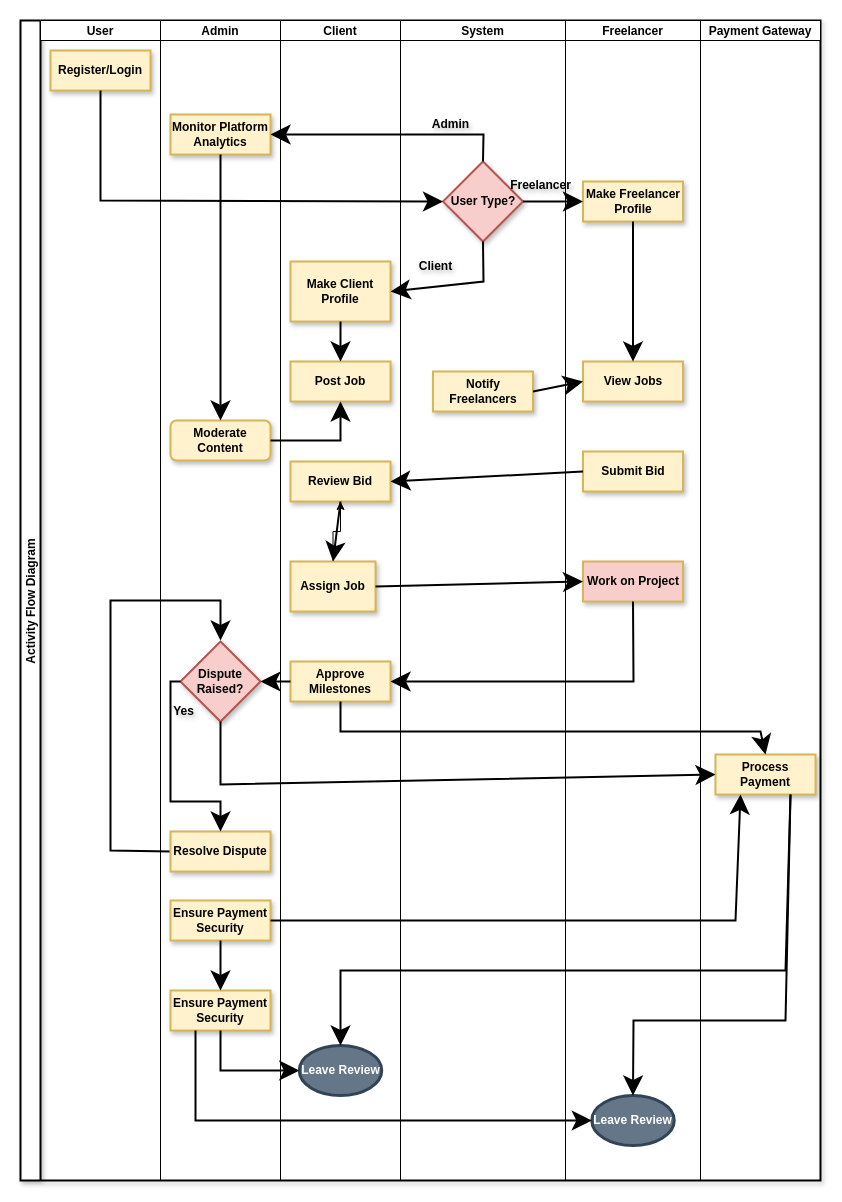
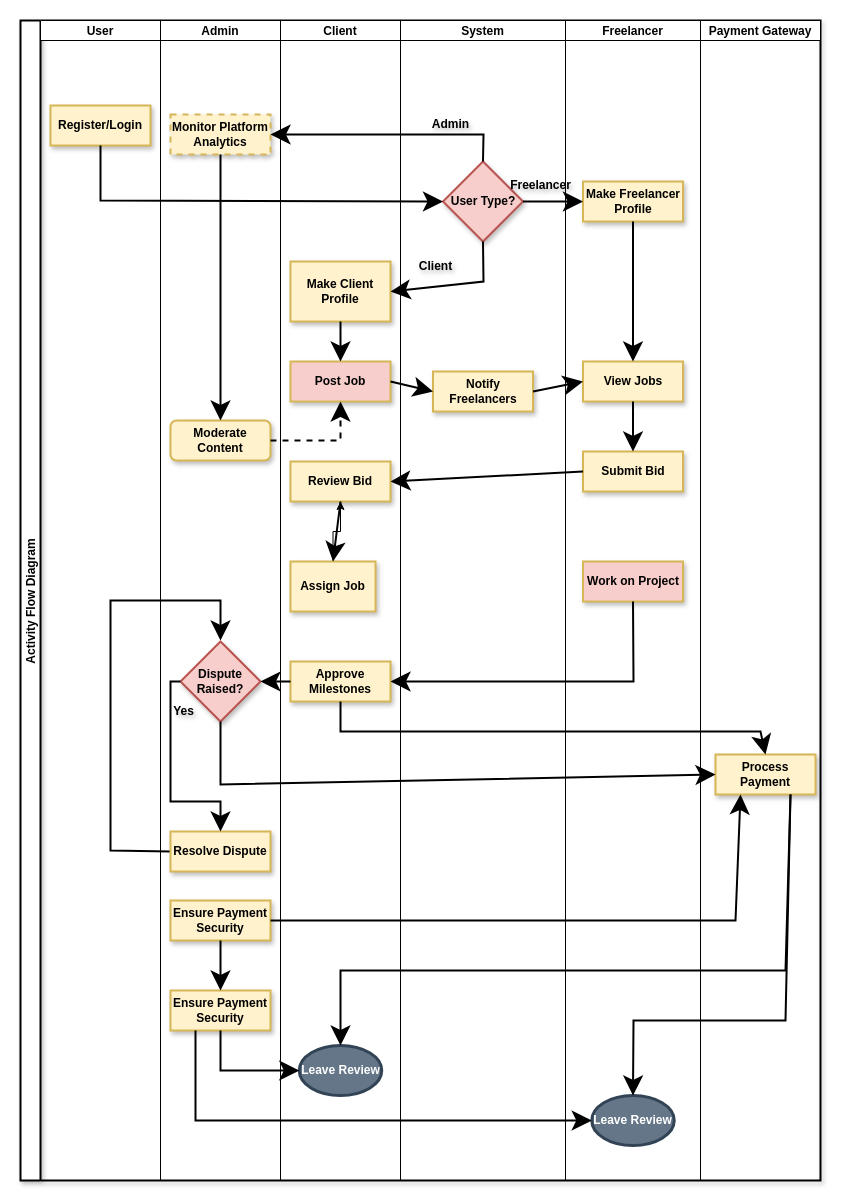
node "Register/Login": moved (101, 71) -> (101, 126)
node "Monitor Platform Analytics": style solid -> dashed
node "Post Job": fillcolor #fff2cc -> #f8cecc
edge "Post Job" -> "Notify Freelancers": added
edge "View Jobs" -> "Submit Bid": added
edge "Moderate Content" -> "Post Job": style solid -> dashed
edge "Assign Job" -> "Work on Project": removed
